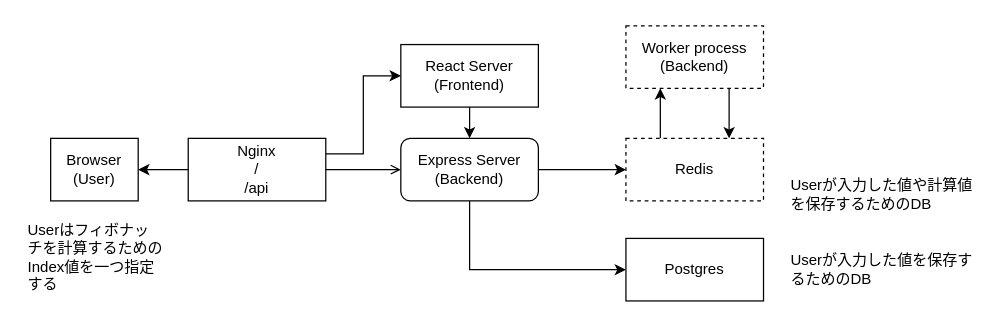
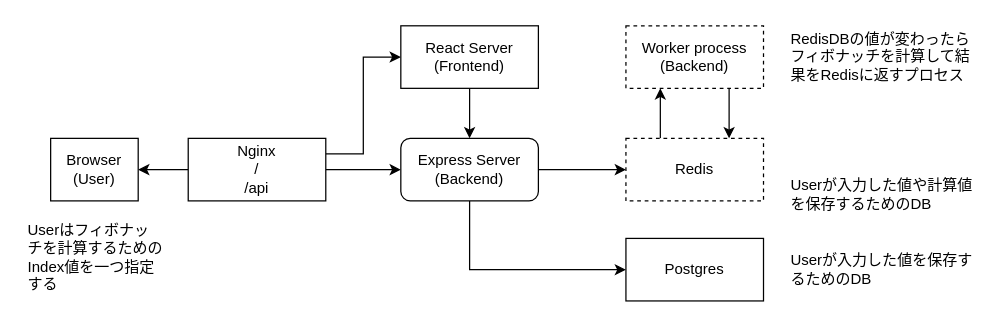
node "RedisDBの値が変わったらフィボナッチを計算して結果をRedisに返すプロセス": added
node "React Server (Frontend)": moved (469, 76) -> (469, 57)
edge "Nginx / /api" -> "Express Server (Backend)": arrowhead open -> classic
